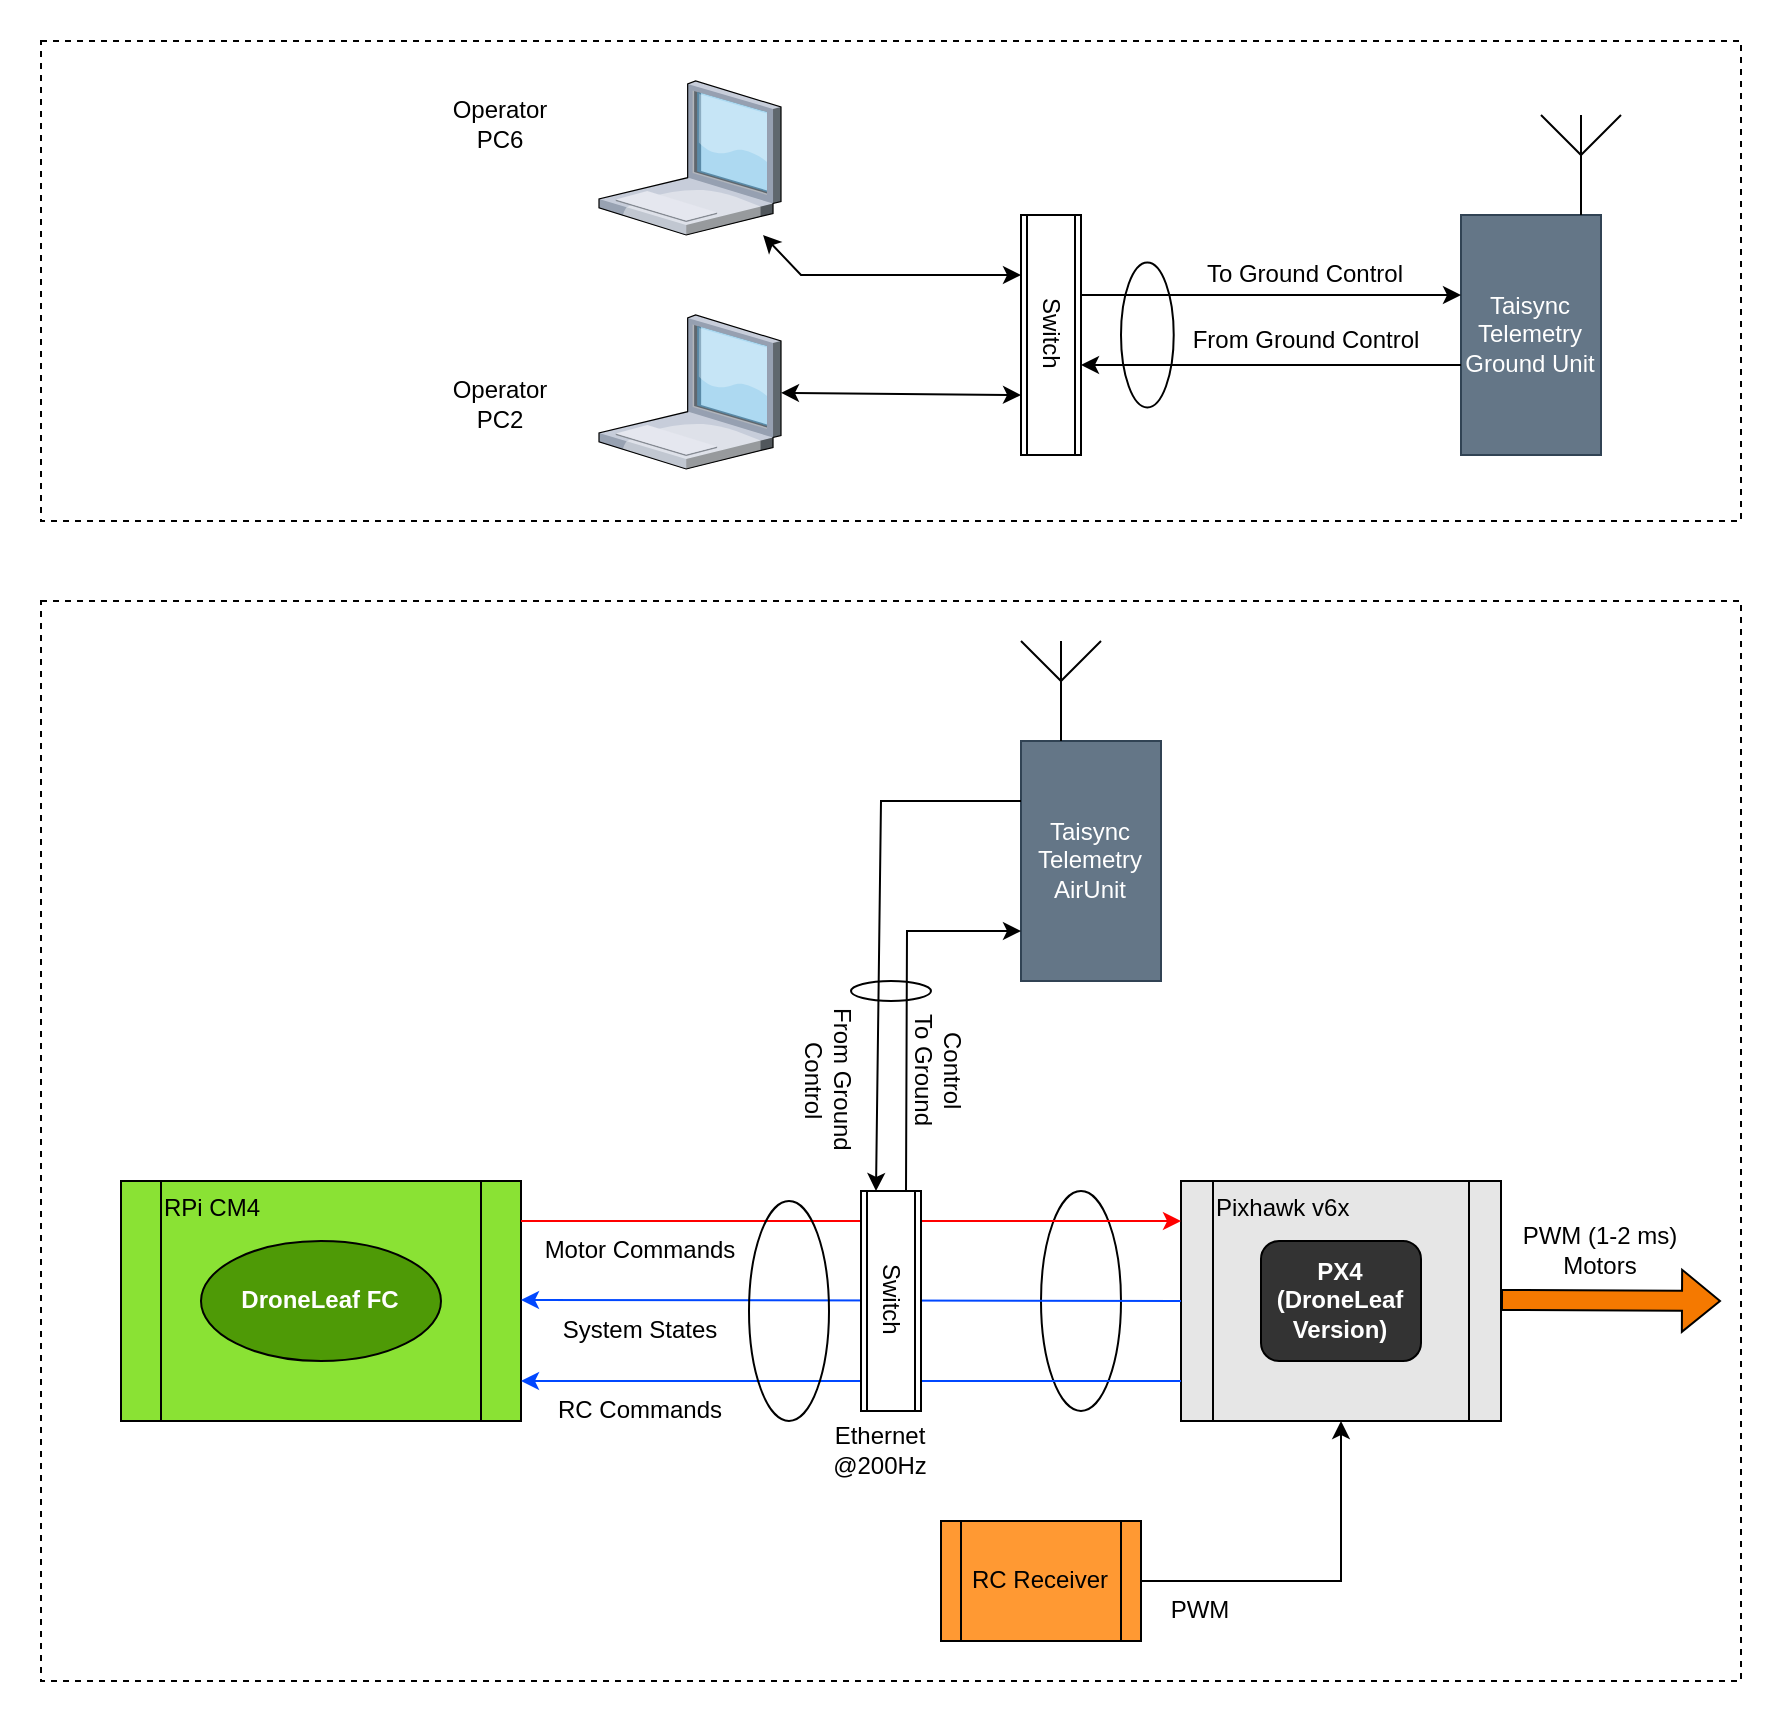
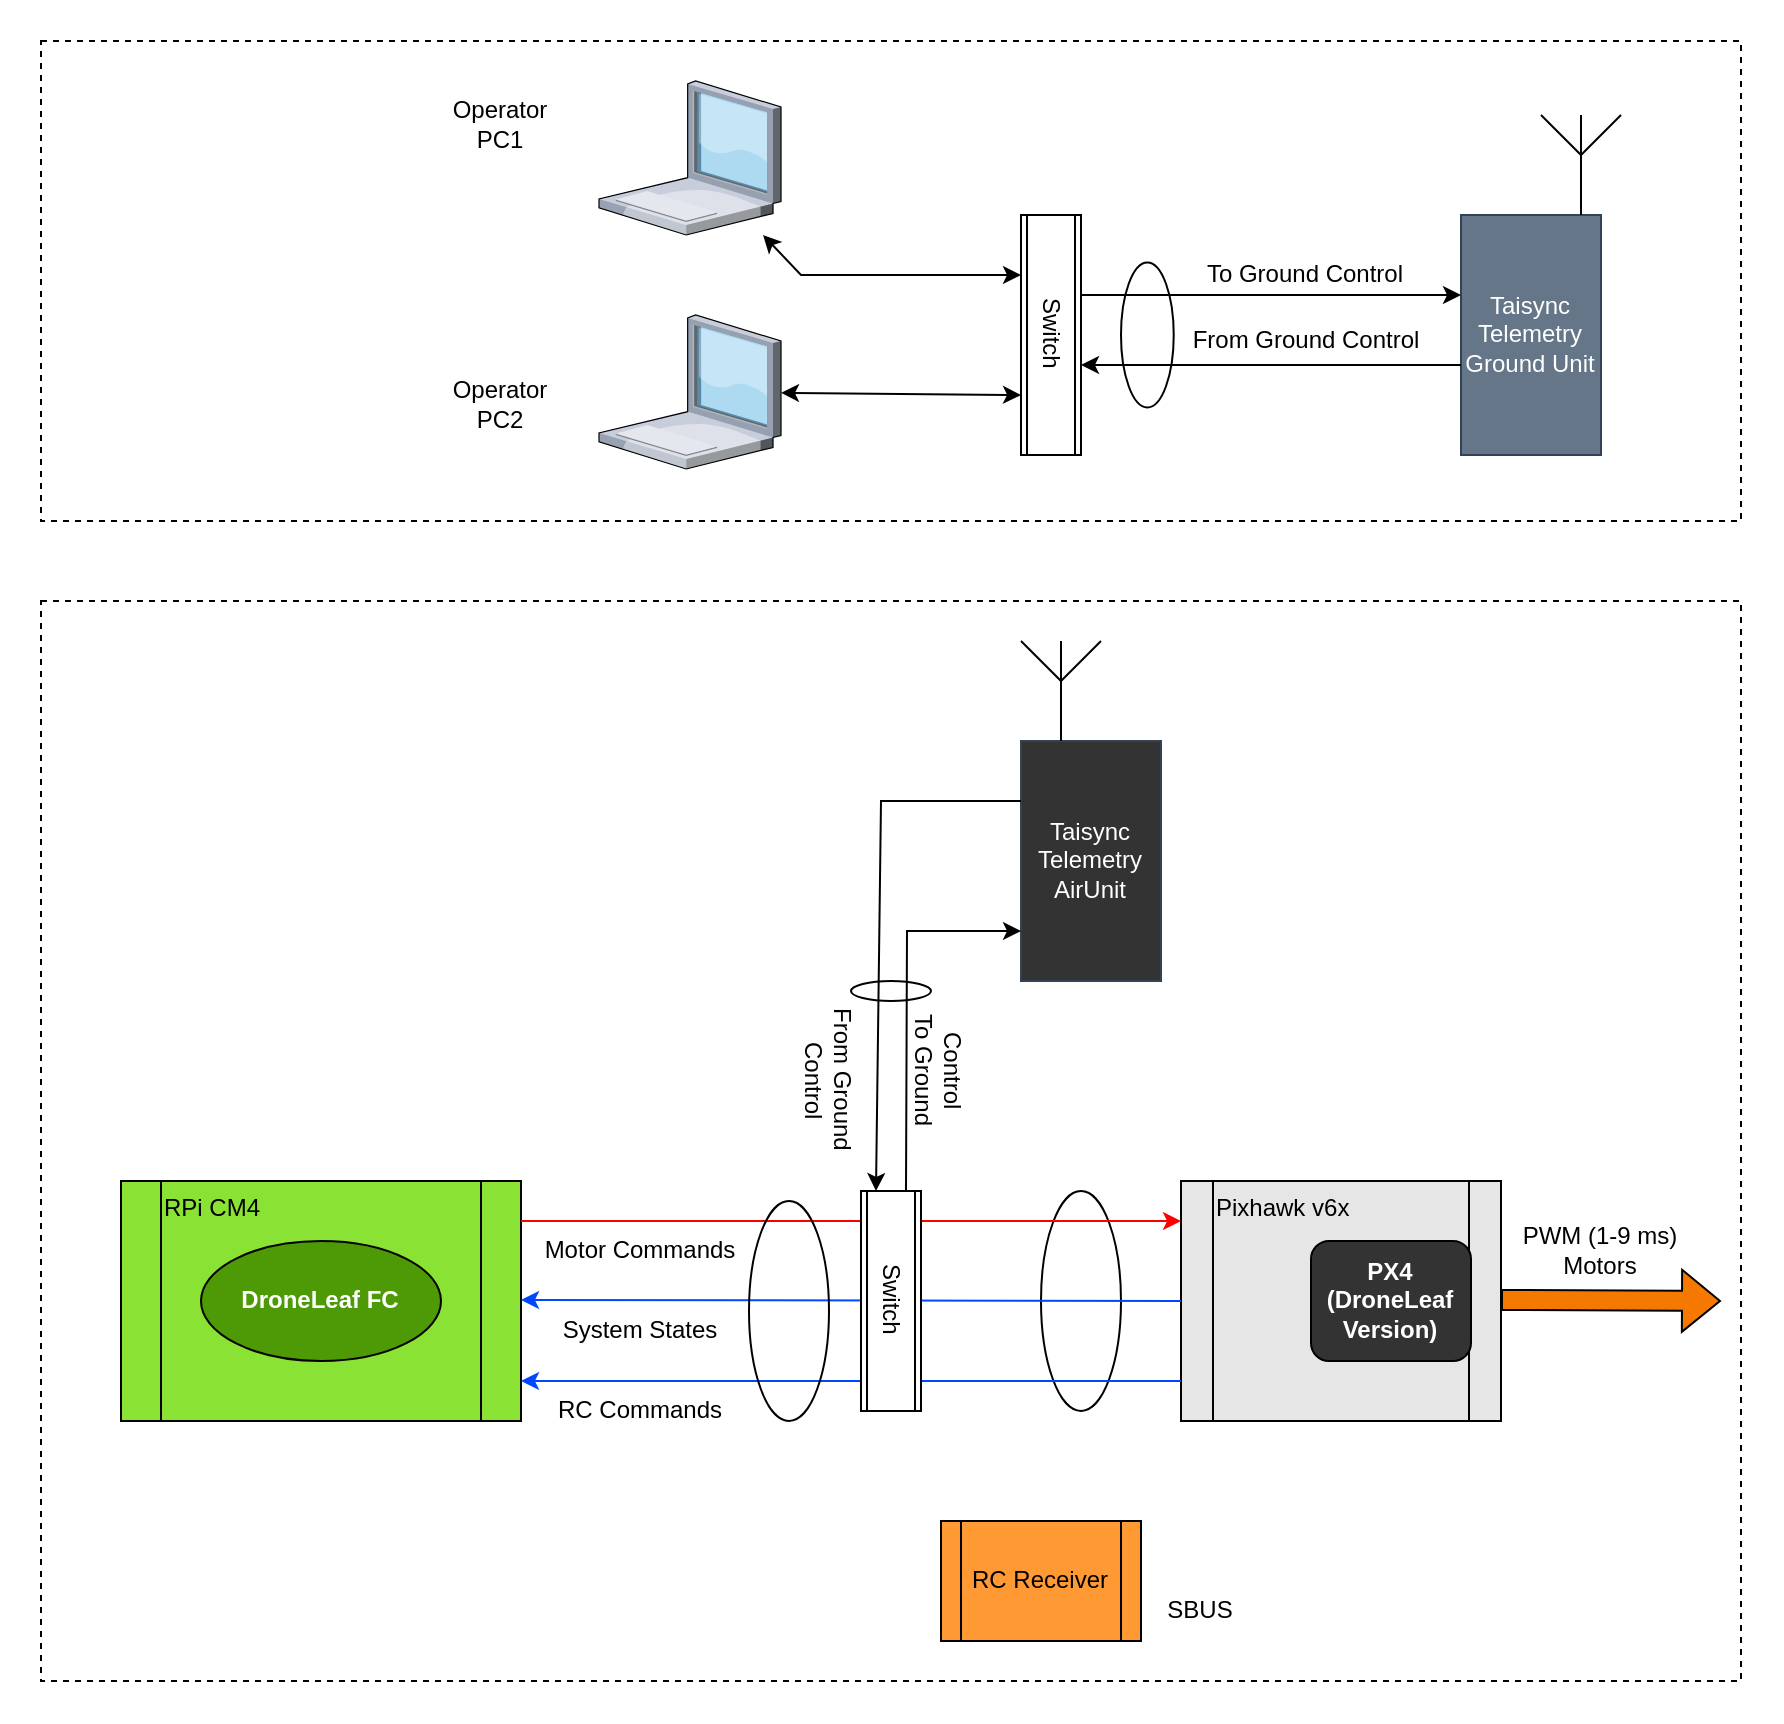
node "Operator PC6": label "Operator PC6" -> "Operator PC1"
node "Taisync Telemetry AirUnit": fillcolor #647687 -> #333333
node "PWM (1-2 ms) Motors": label "PWM (1-2 ms) Motors" -> "PWM (1-9 ms) Motors"
node "PX4 (DroneLeaf Version)": moved (1341, 1301) -> (1391, 1301)
node "Ethernet @200Hz": removed
edge "RC Receiver" -> "Pixhawk v6x": removed
node "PWM": label "PWM" -> "SBUS"
